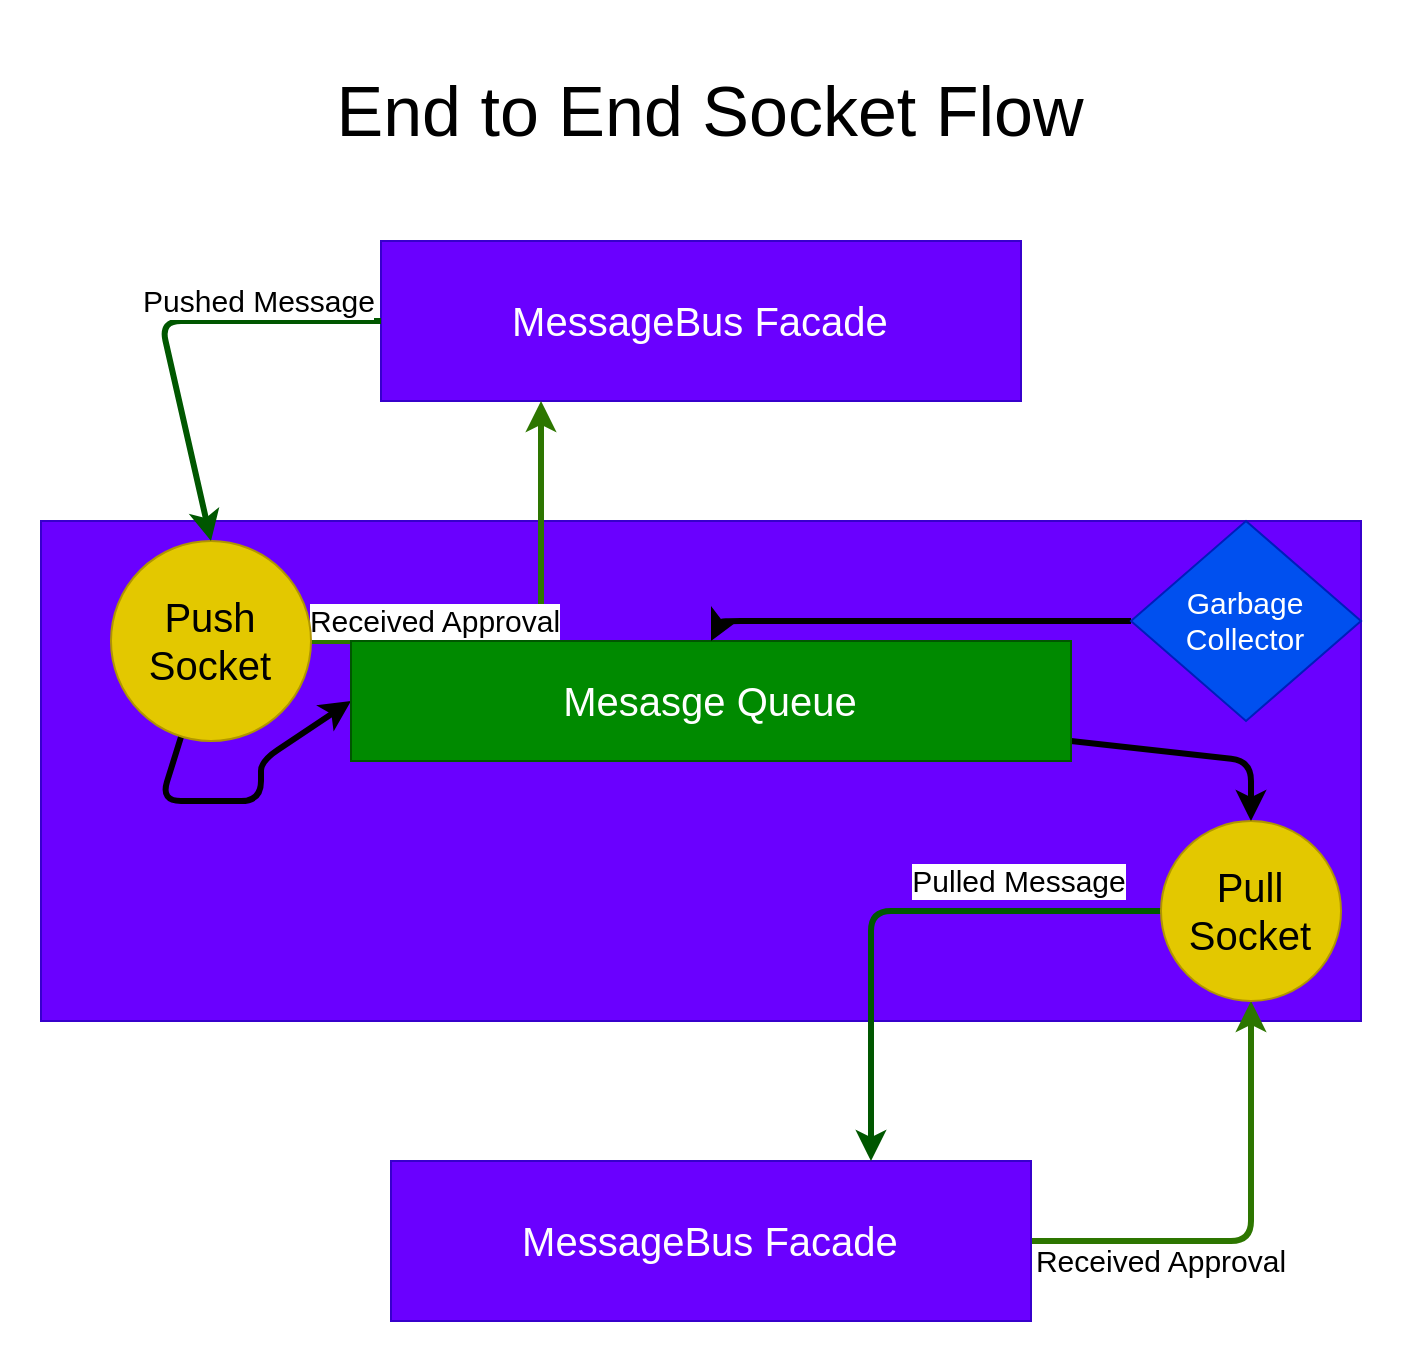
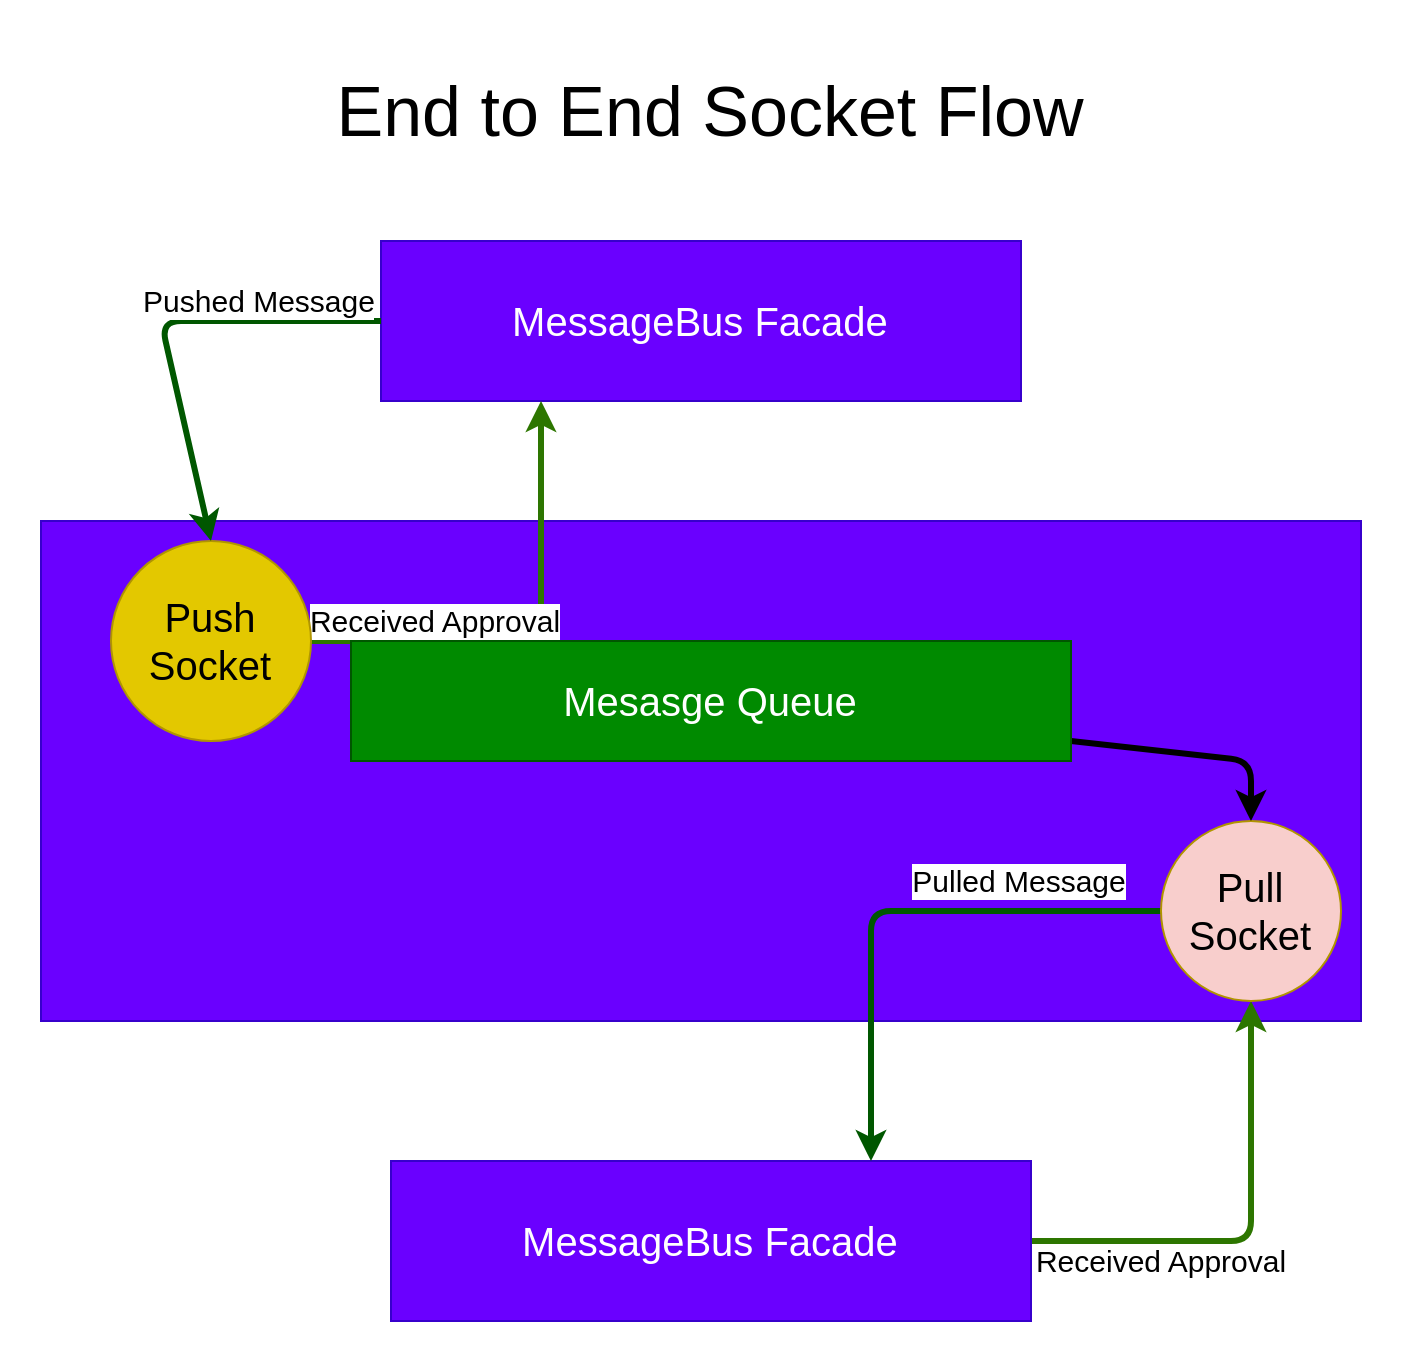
edge "GarbageCollector" -> "Mesasge Queue": removed
node "GarbageCollector": removed
edge "Push Socket" -> "Mesasge Queue": removed
node "Pull Socket": fillcolor #e3c800 -> #f8cecc
